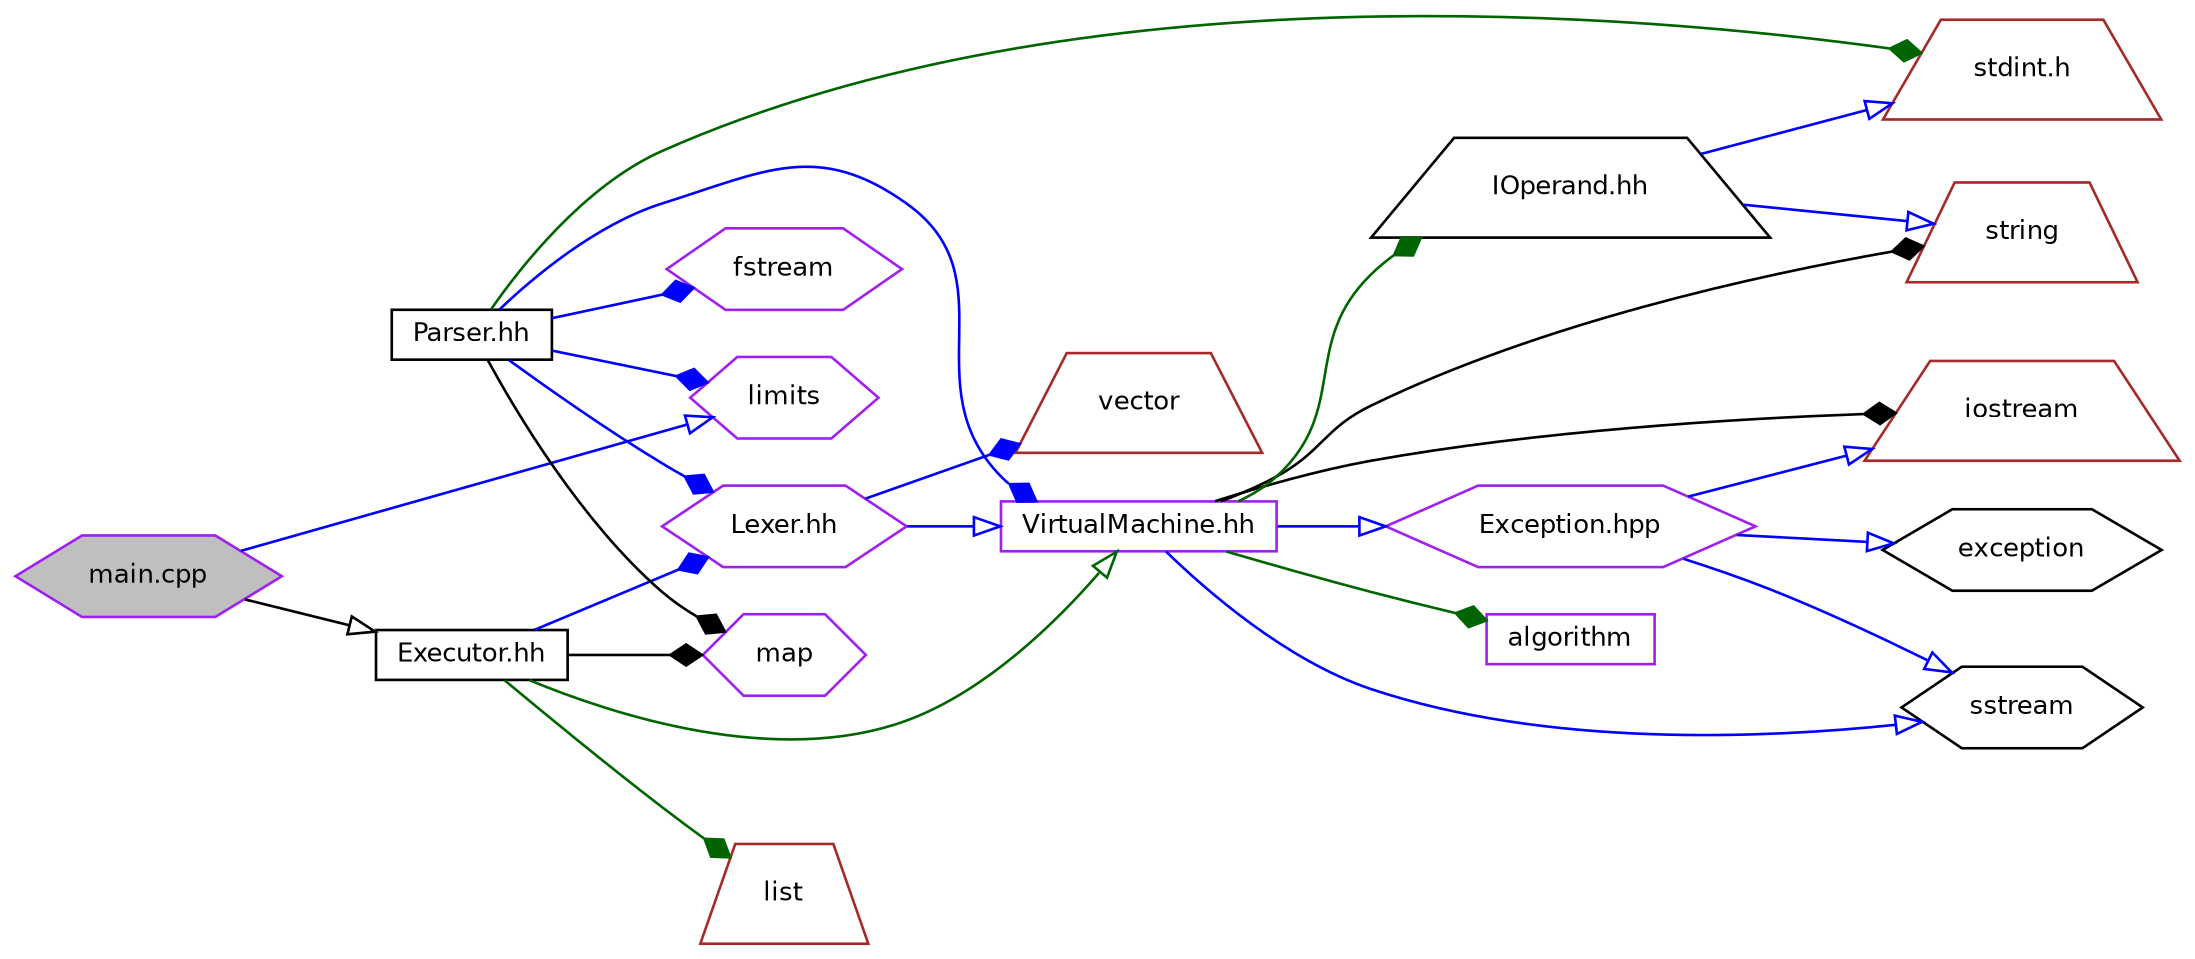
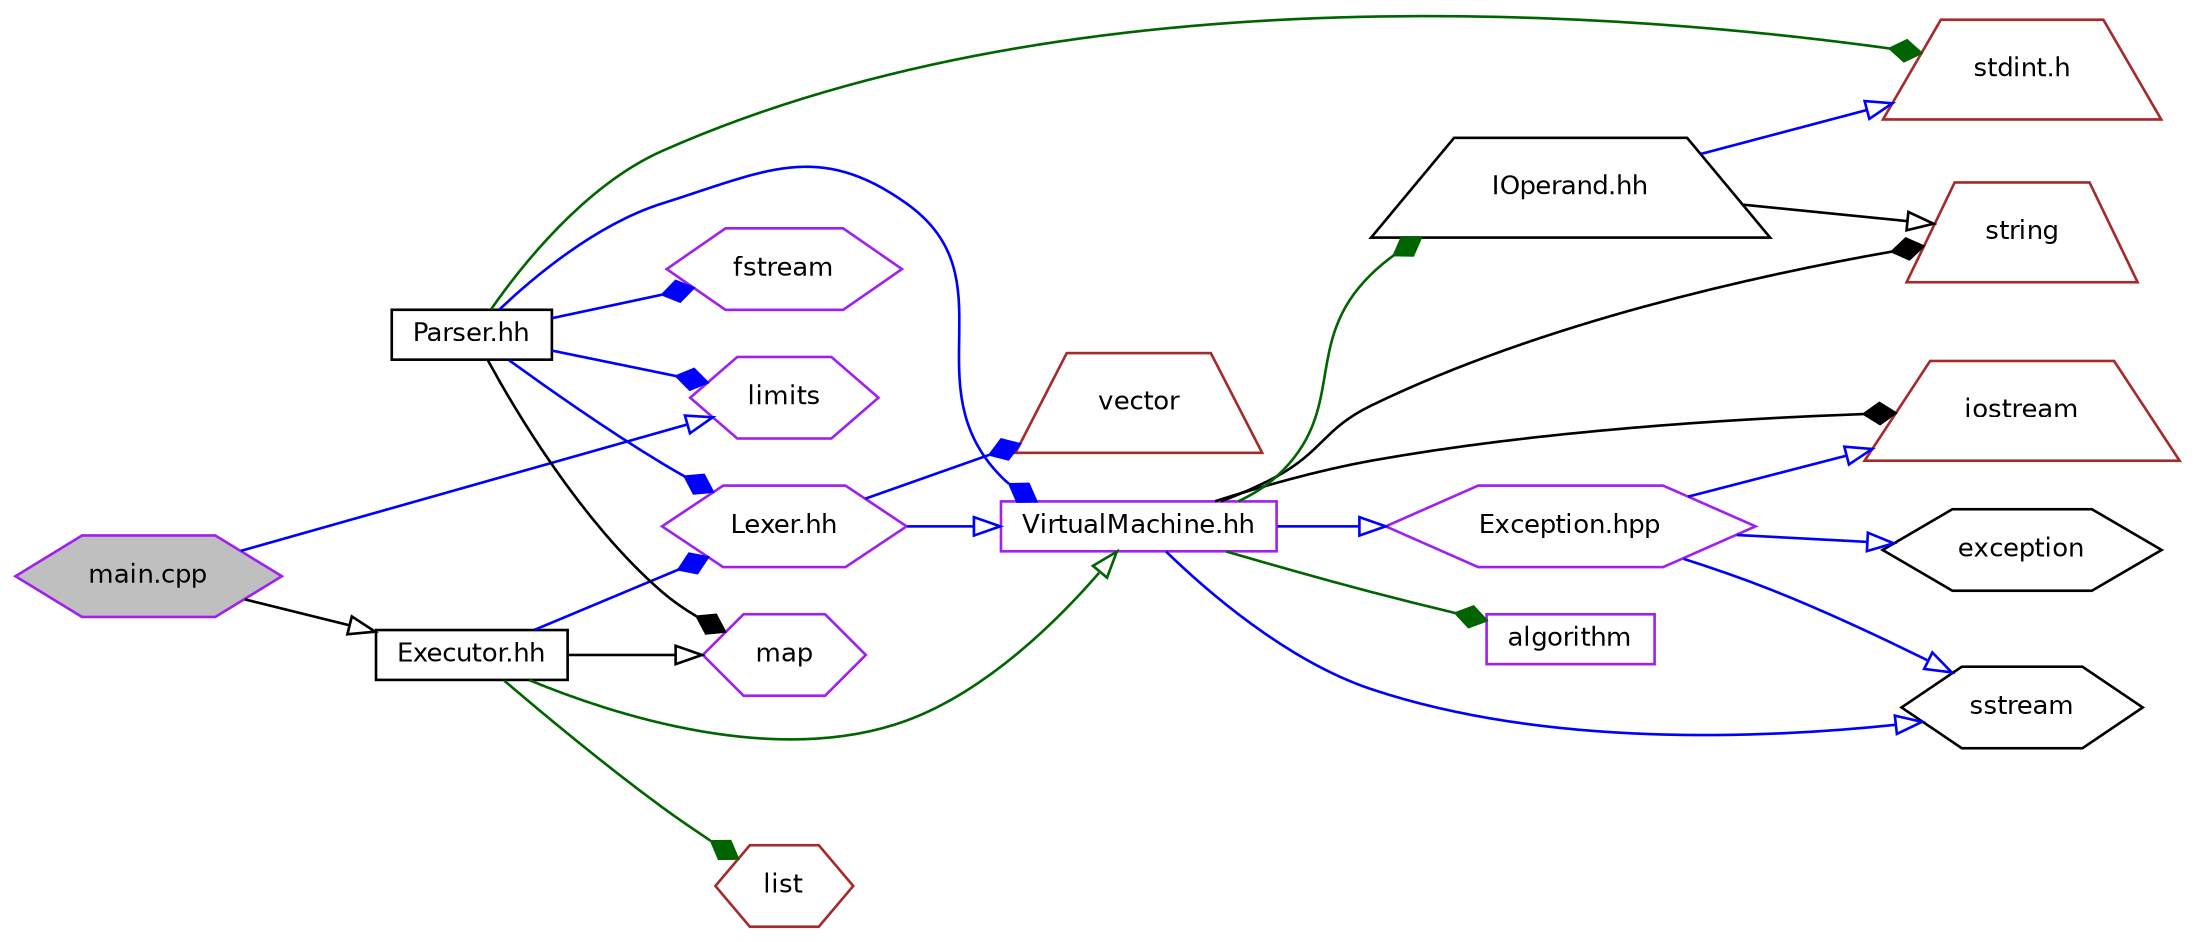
edge "IOperand.hh" -> "string": color blue -> black
edge "Executor.hh" -> "map": arrowhead diamond -> onormal
node "list": shape trapezium -> hexagon
